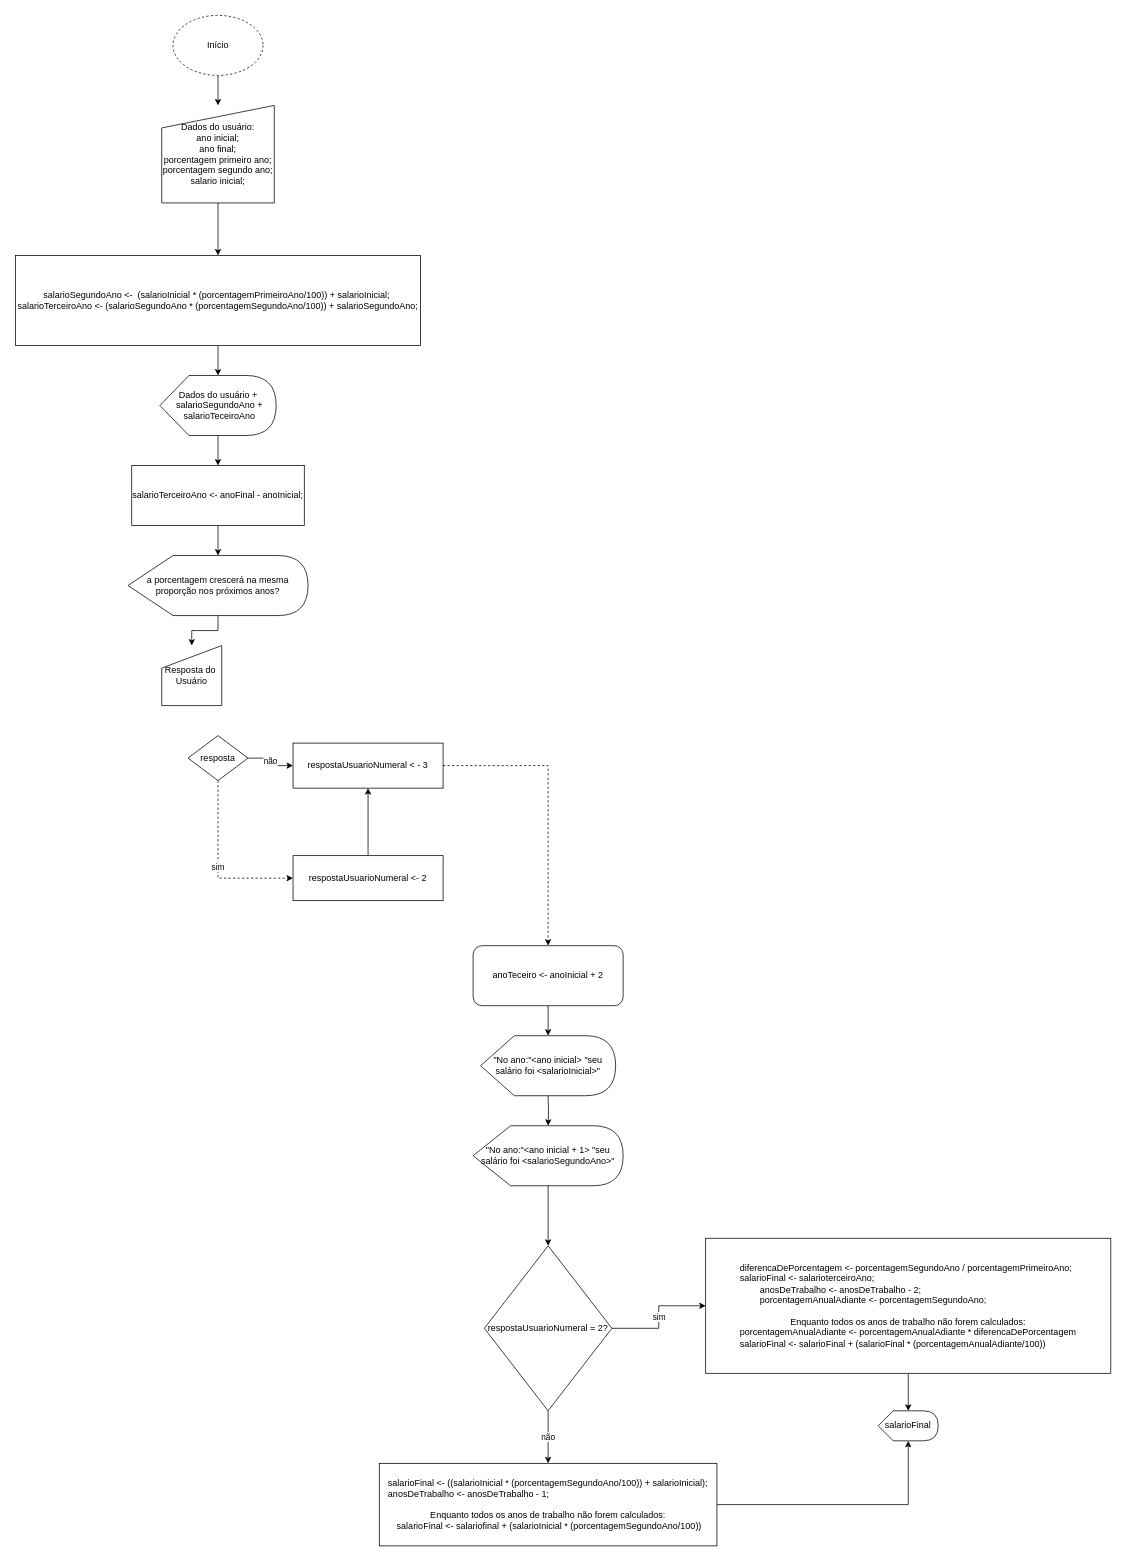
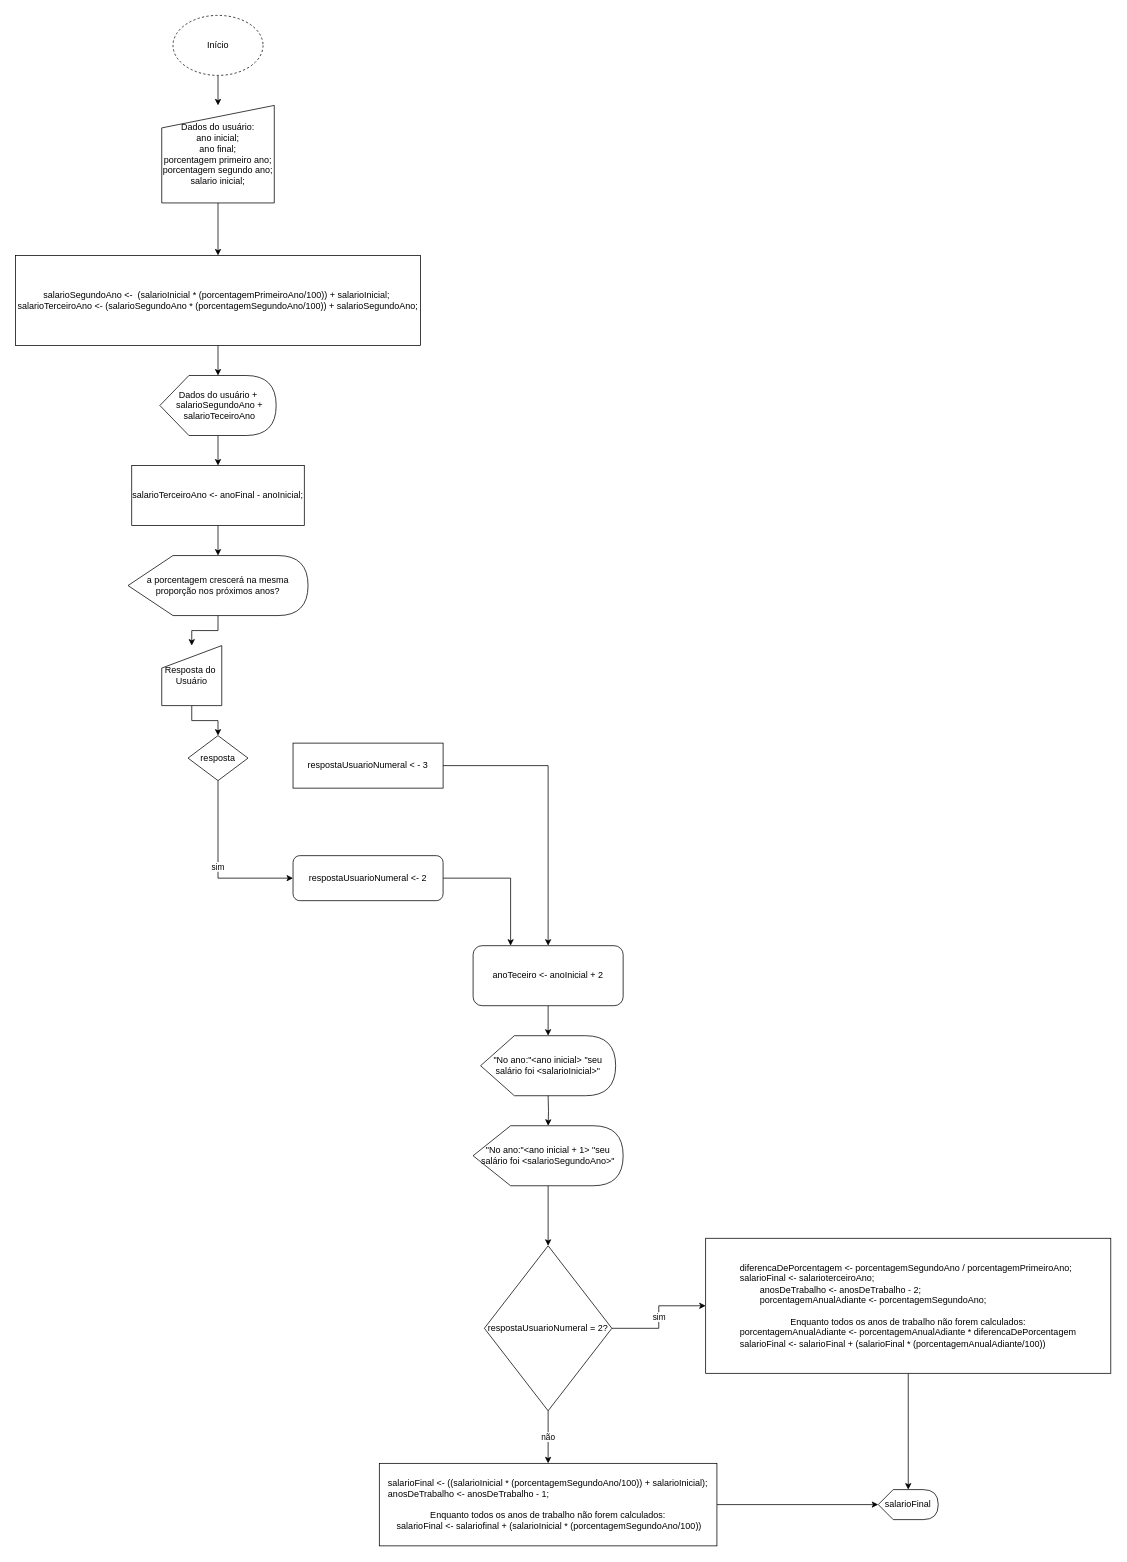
edge "Resposta do Usuário" -> "resposta": added
edge "resposta" -> "respostaUsuarioNumeral < - 3": removed, label "não"
edge "respostaUsuarioNumeral <- 2" -> "respostaUsuarioNumeral < - 3": now "respostaUsuarioNumeral <- 2" -> "anoTeceiro <- anoInicial + 2"
edge "respostaUsuarioNumeral < - 3" -> "anoTeceiro <- anoInicial + 2": style dashed -> solid
edge "resposta" -> "respostaUsuarioNumeral <- 2": style dashed -> solid
node "respostaUsuarioNumeral <- 2": shape rectangle -> rounded rectangle
node "salarioFinal": moved (908, 1425) -> (908, 1504)
